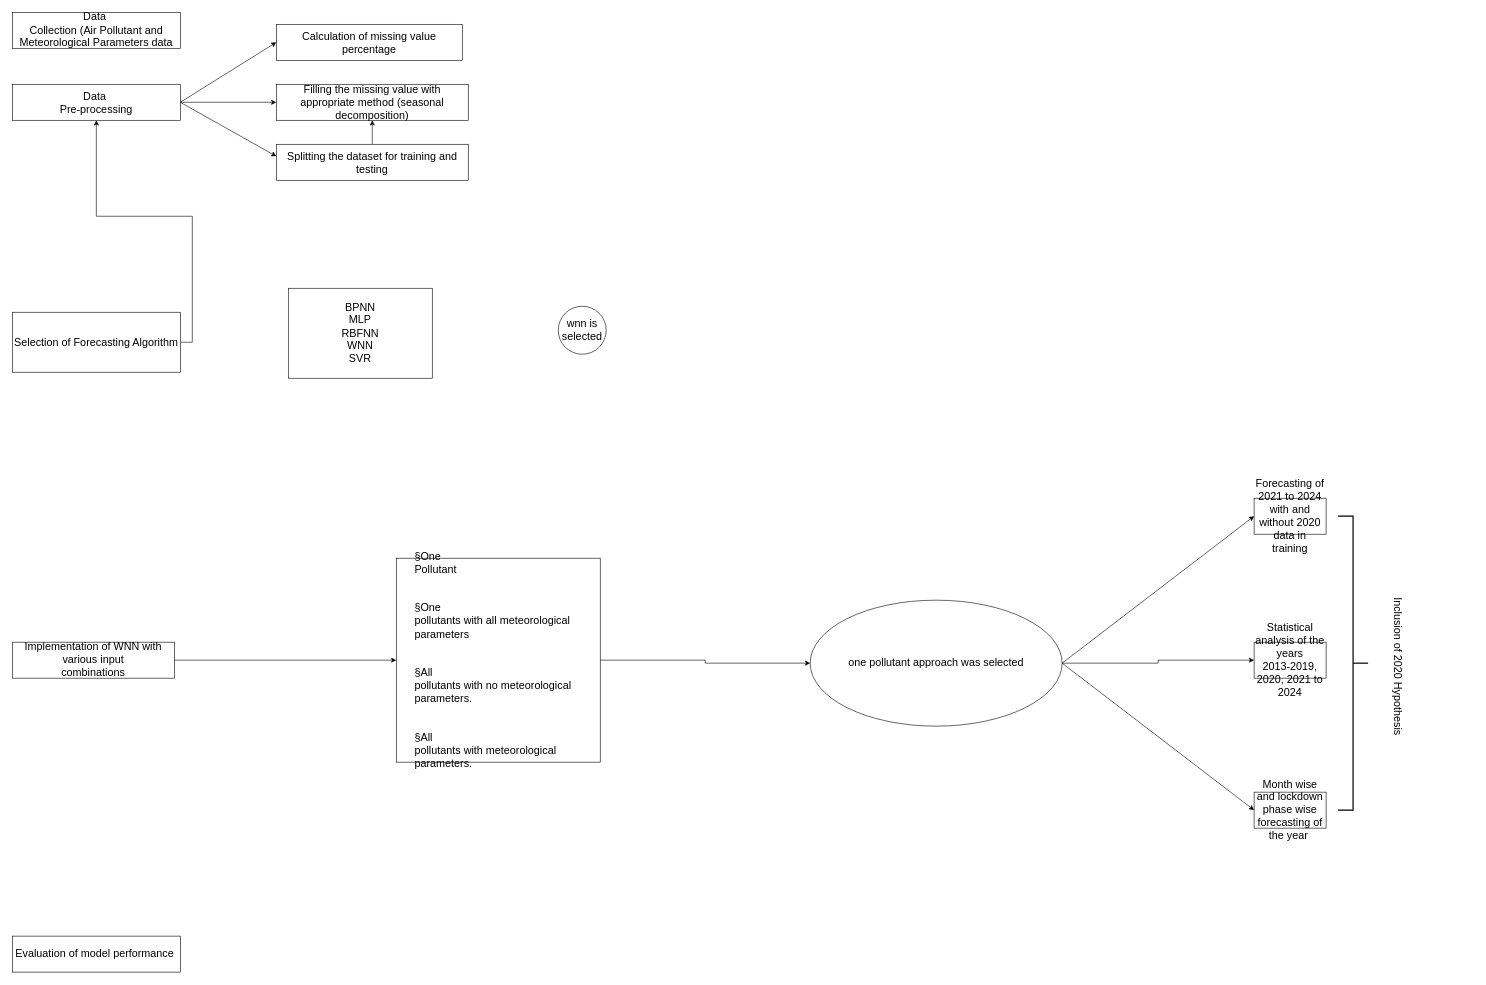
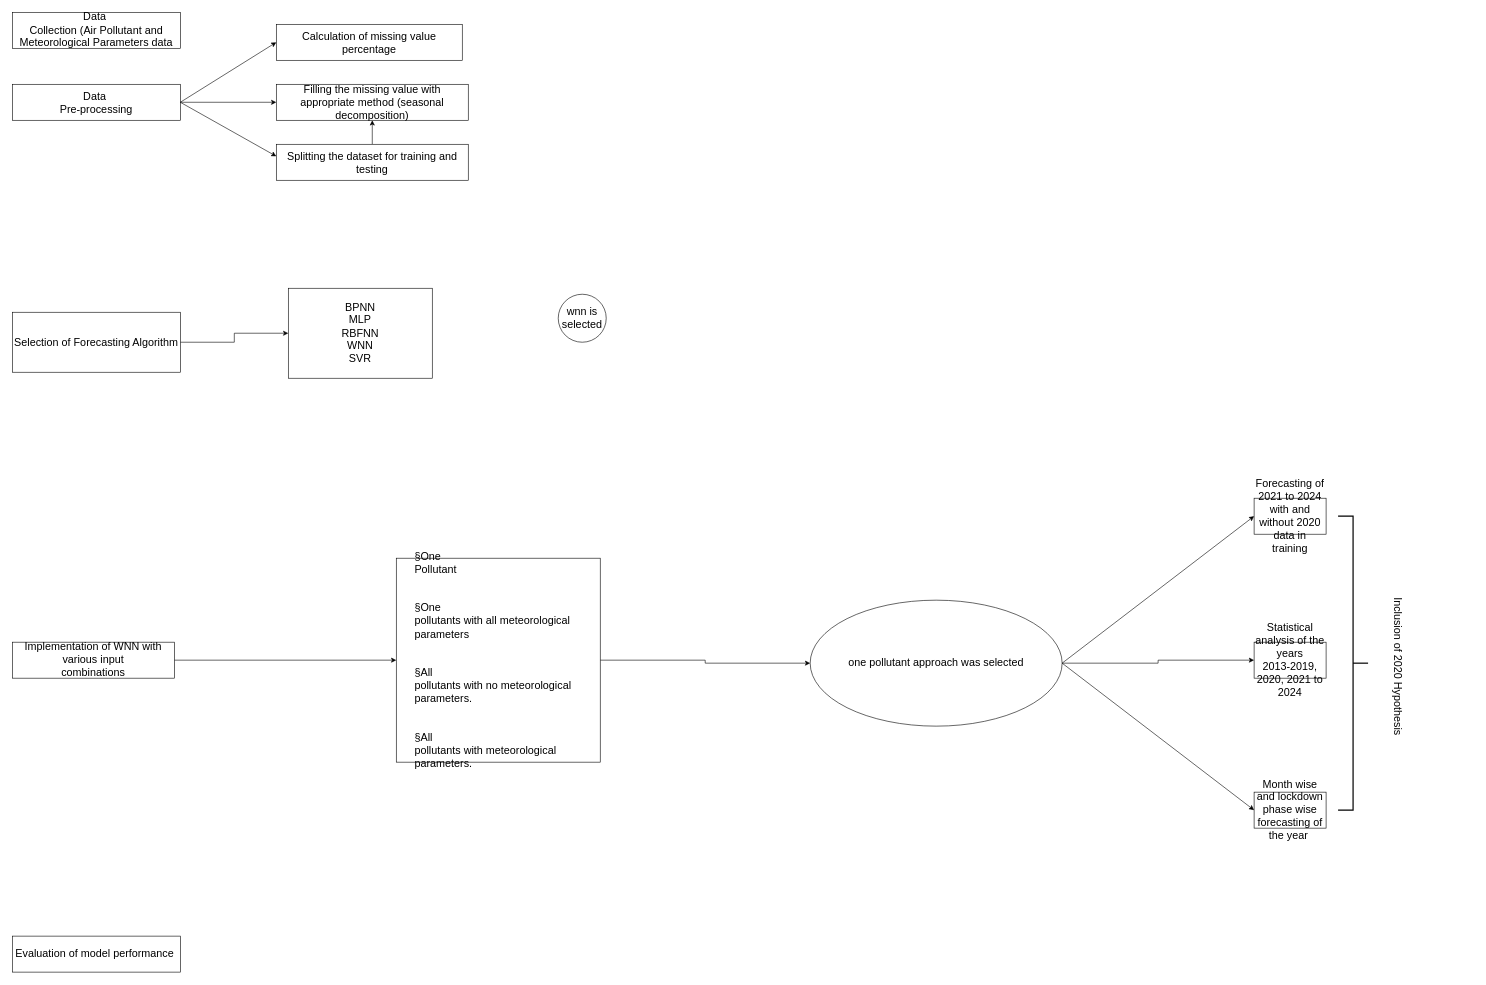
edge "Selection of Forecasting Algorithm" -> "Data Pre-processing": now "Selection of Forecasting Algorithm" -> "BPNN MLP RBFNN WNN SVR"
node "wnn is selected": moved (582, 330) -> (582, 318)
